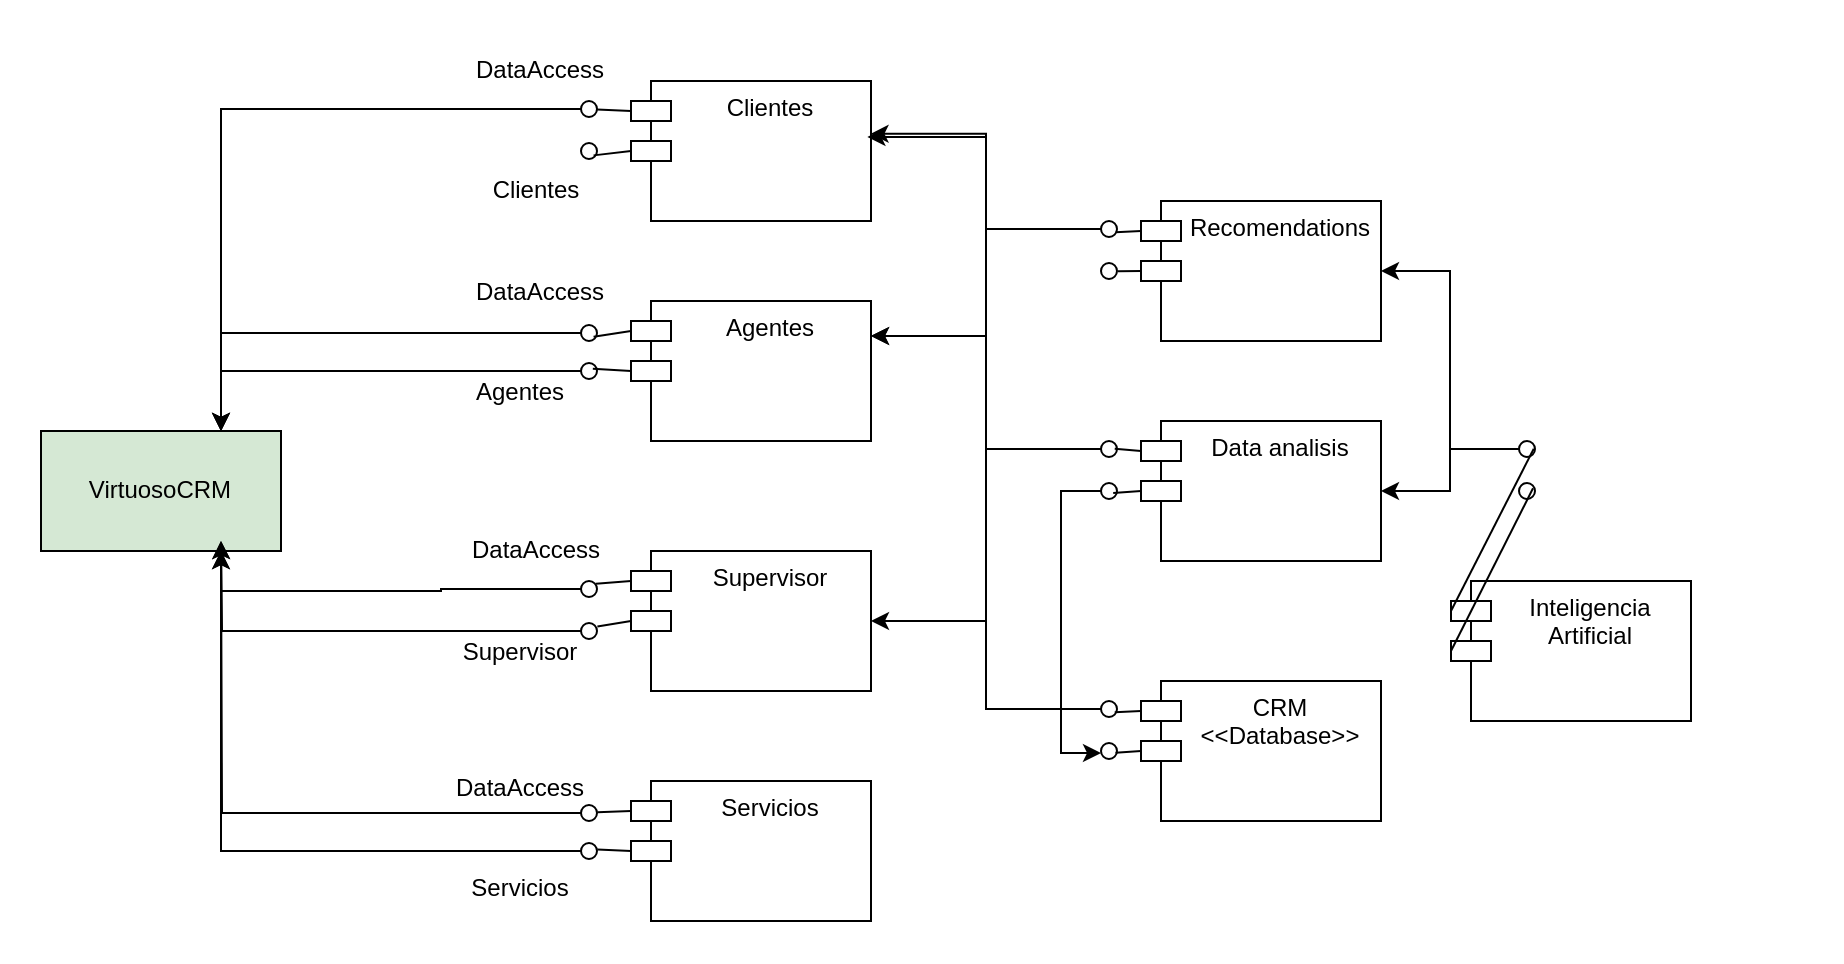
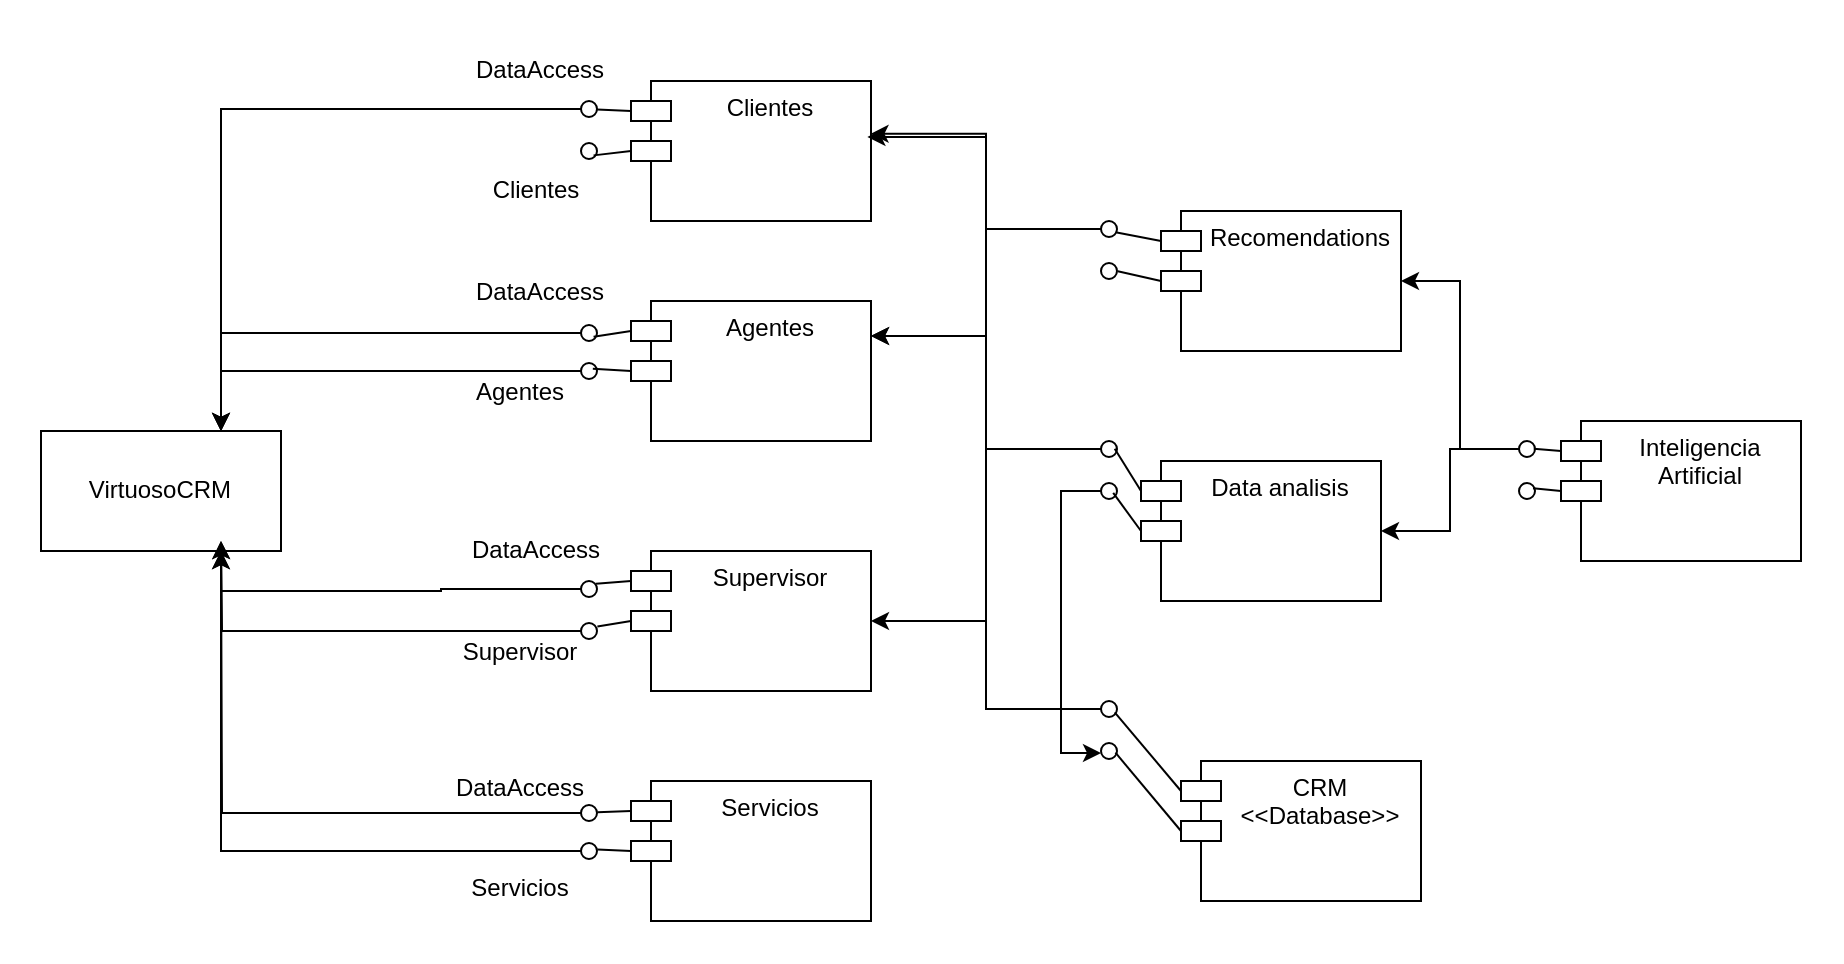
node "Recomendations": moved (1261, 271) -> (1281, 281)
node "VirtuosoCRM": fillcolor #d5e8d4 -> #ffffff
node "Data analisis": moved (1261, 491) -> (1261, 531)
node "Inteligencia Artificial": moved (1571, 651) -> (1681, 491)
node "CRM <<Database>>": moved (1261, 751) -> (1301, 831)
